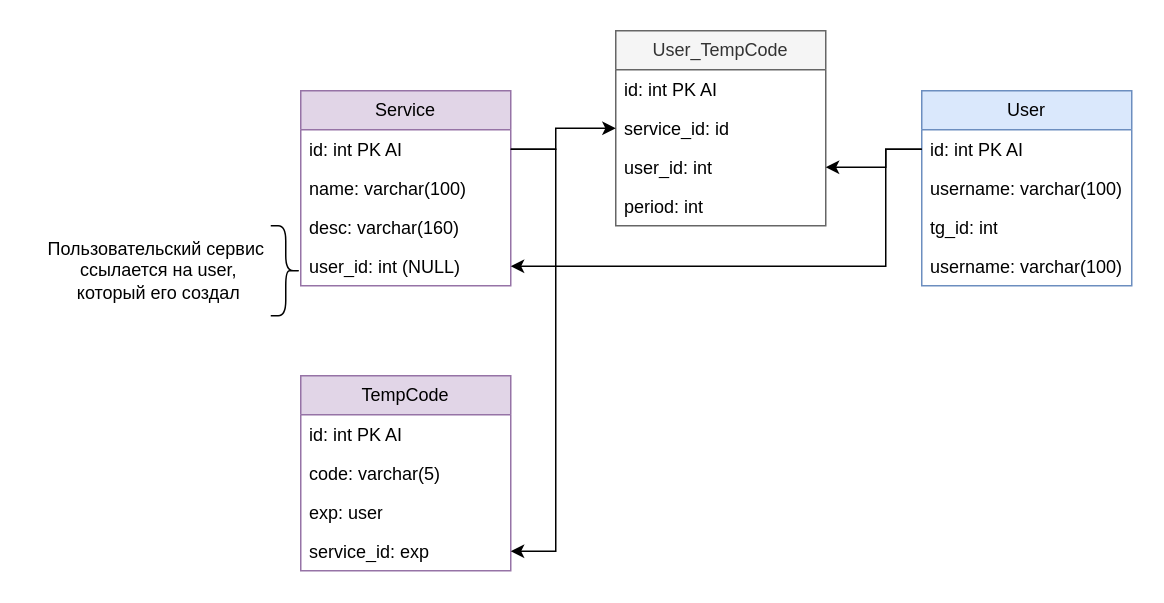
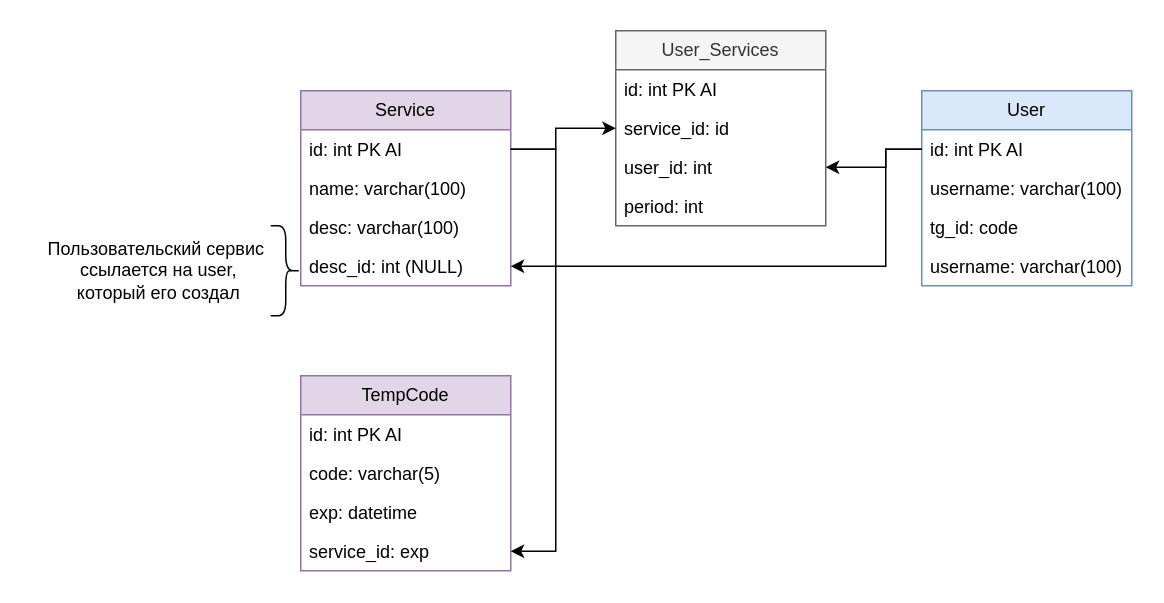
node "User_TempCode": label "User_TempCode" -> "User_Services"
node "desc: varchar(160)": label "desc: varchar(160)" -> "desc: varchar(100)"
node "tg_id: int": label "tg_id: int" -> "tg_id: code"
node "user_id: int (NULL)": label "user_id: int (NULL)" -> "desc_id: int (NULL)"
node "exp: user": label "exp: user" -> "exp: datetime"
